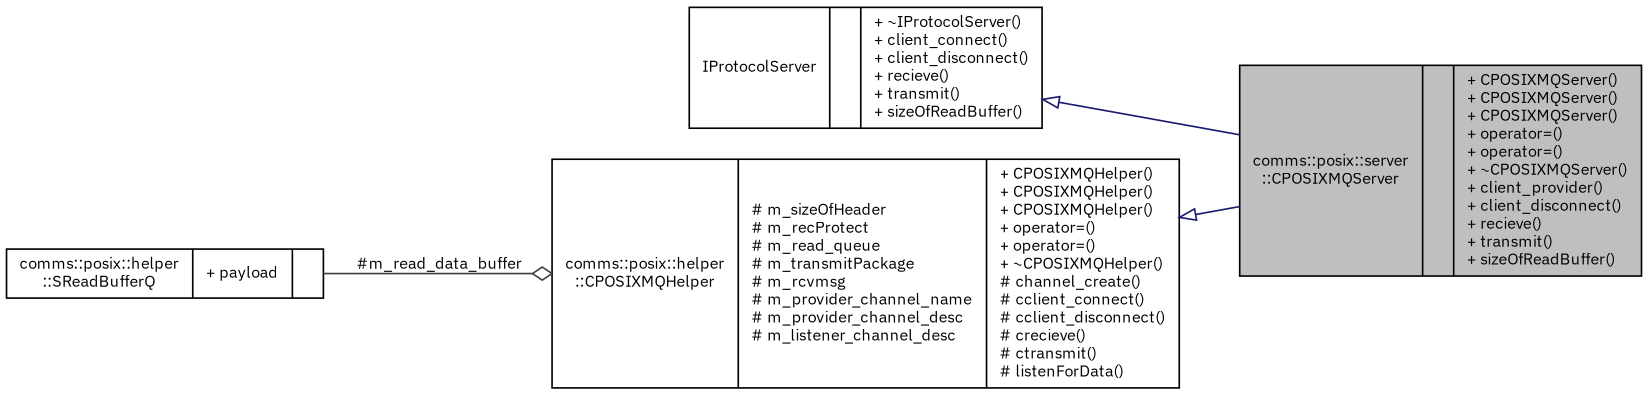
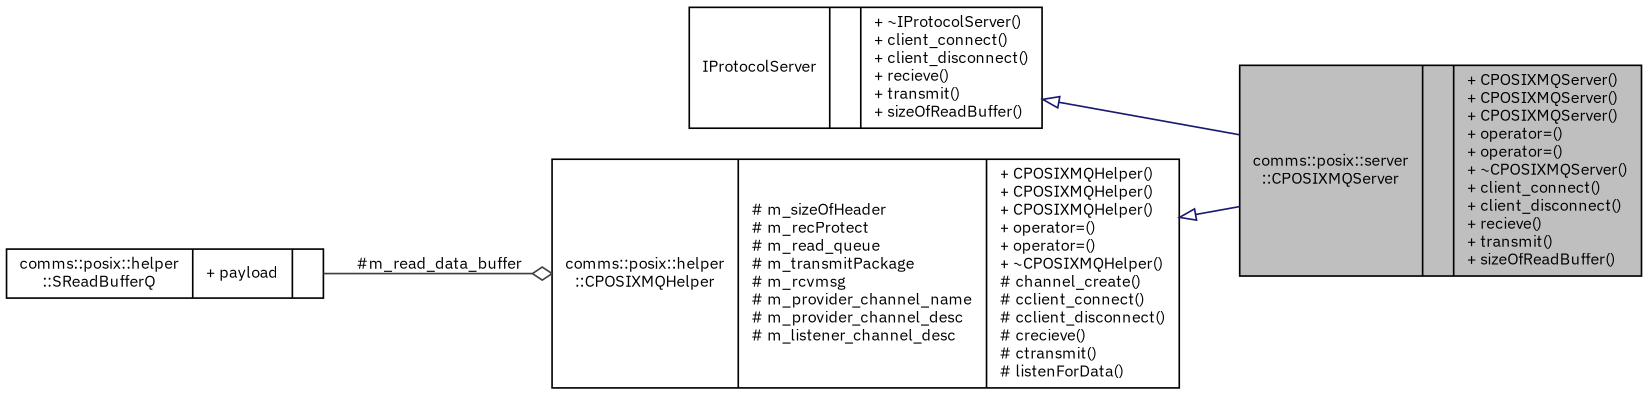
node "comms::posix::server": text "+ client_provider()" -> "+ client_connect()"
